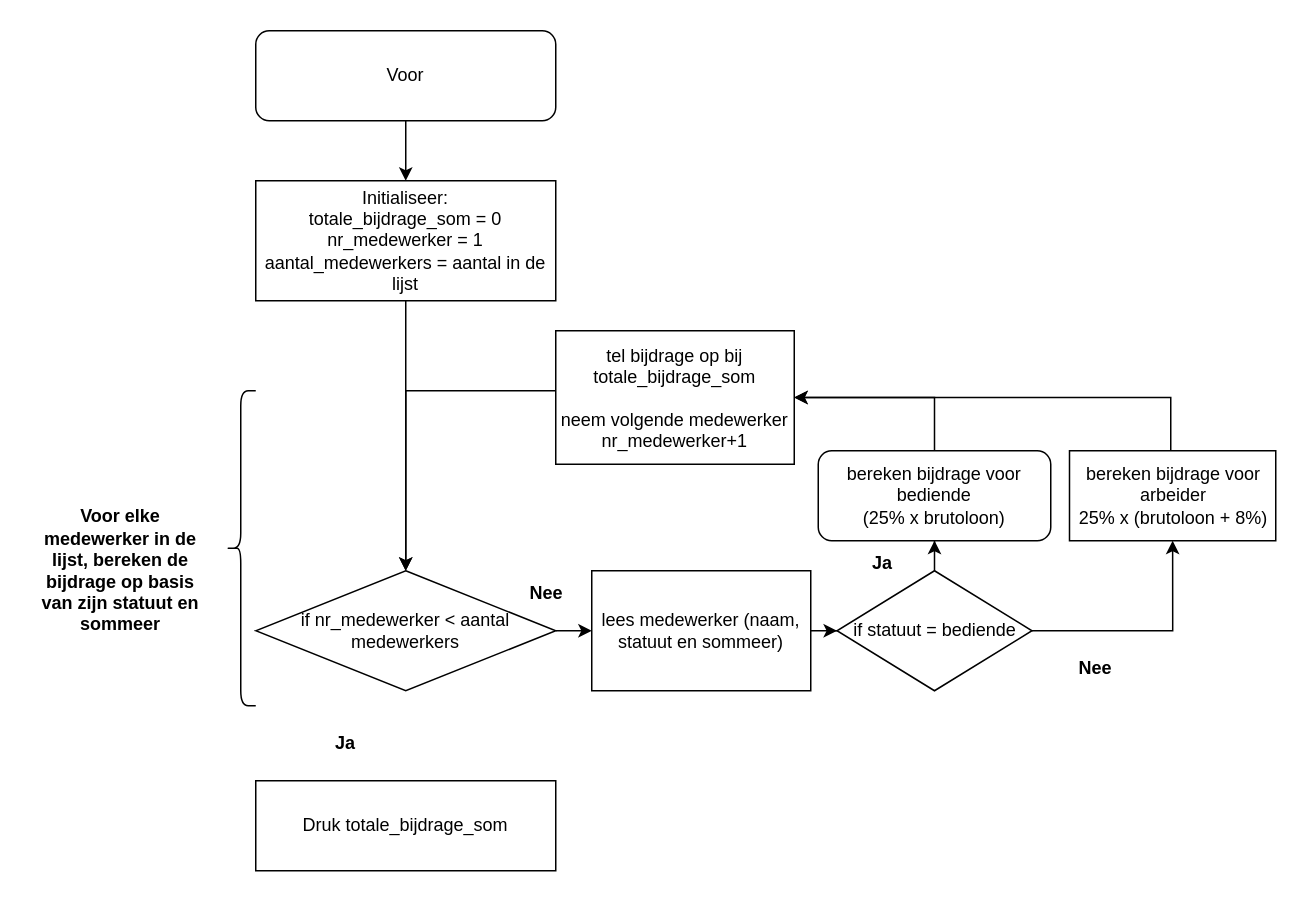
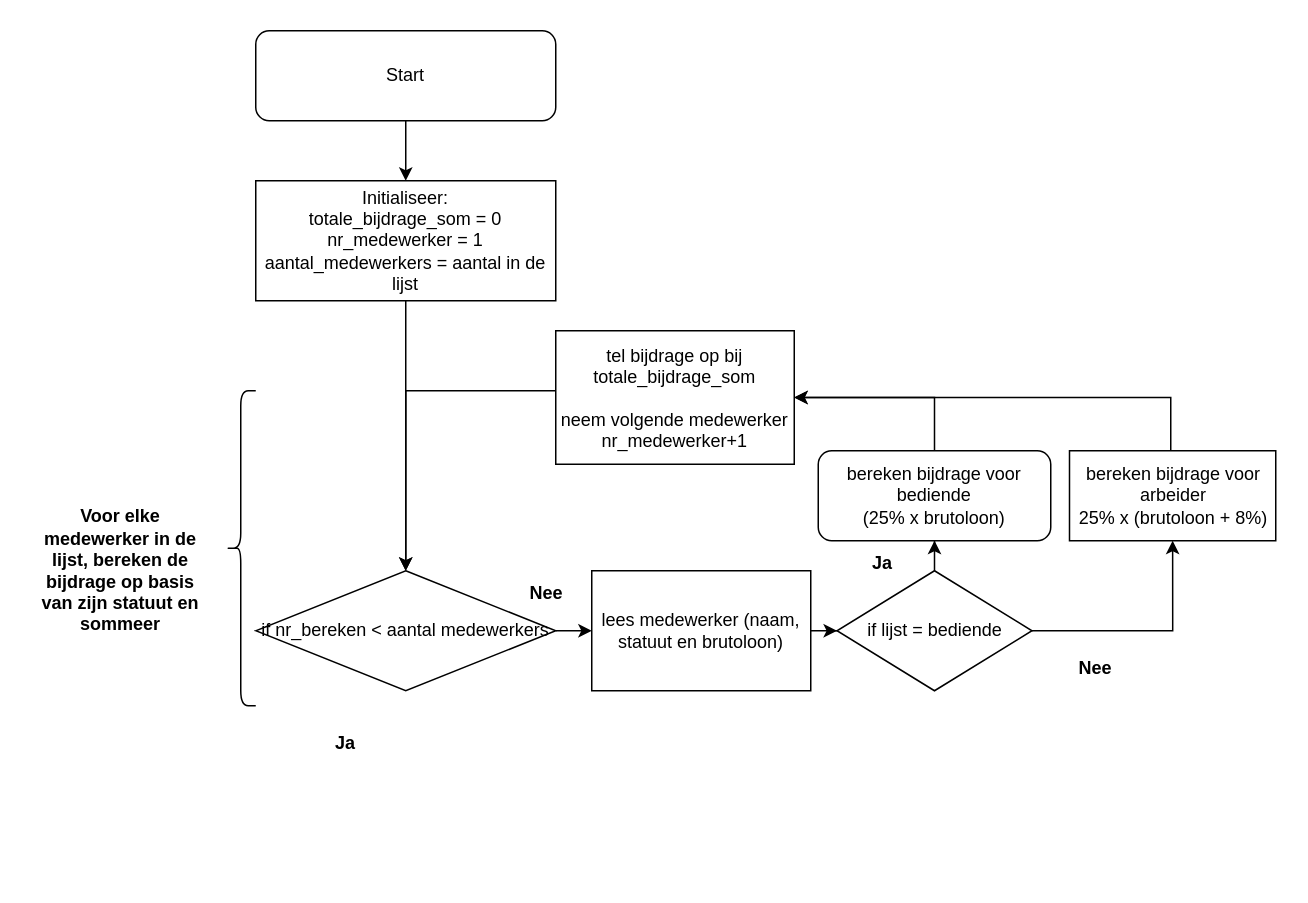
node "Voor": label "Voor" -> "Start"
node "if nr_medewerker < aantal medewerkers": label "if nr_medewerker < aantal medewerkers" -> "if nr_bereken < aantal medewerkers"
node "lees medewerker (naam, statuut en sommeer)": label "lees medewerker (naam, statuut en sommeer)" -> "lees medewerker (naam, statuut en brutoloon)"
node "if statuut = bediende": label "if statuut = bediende" -> "if lijst = bediende"
node "Druk totale_bijdrage_som": removed
